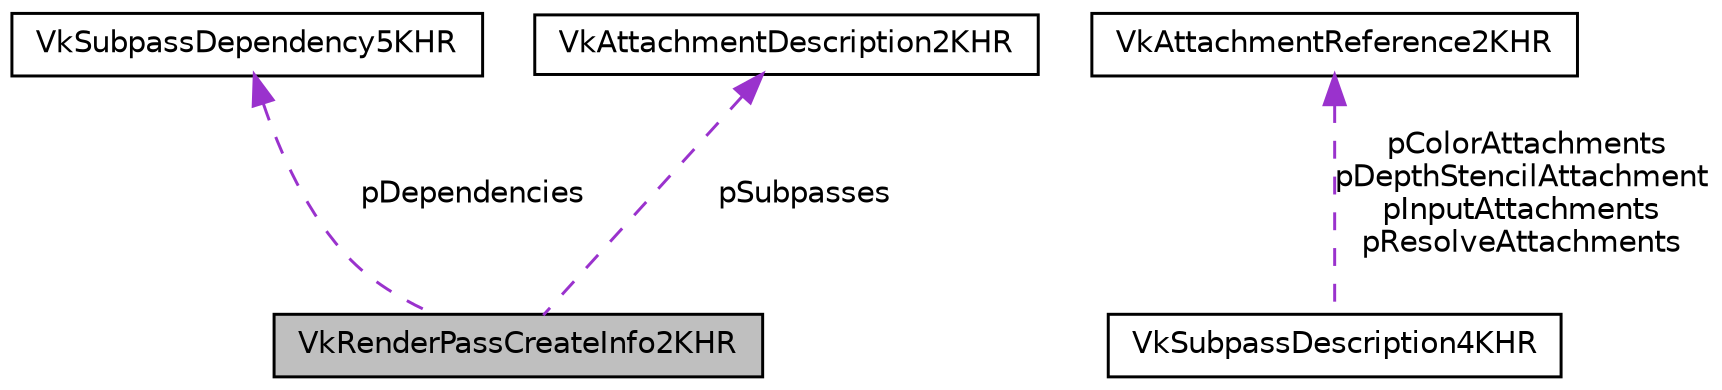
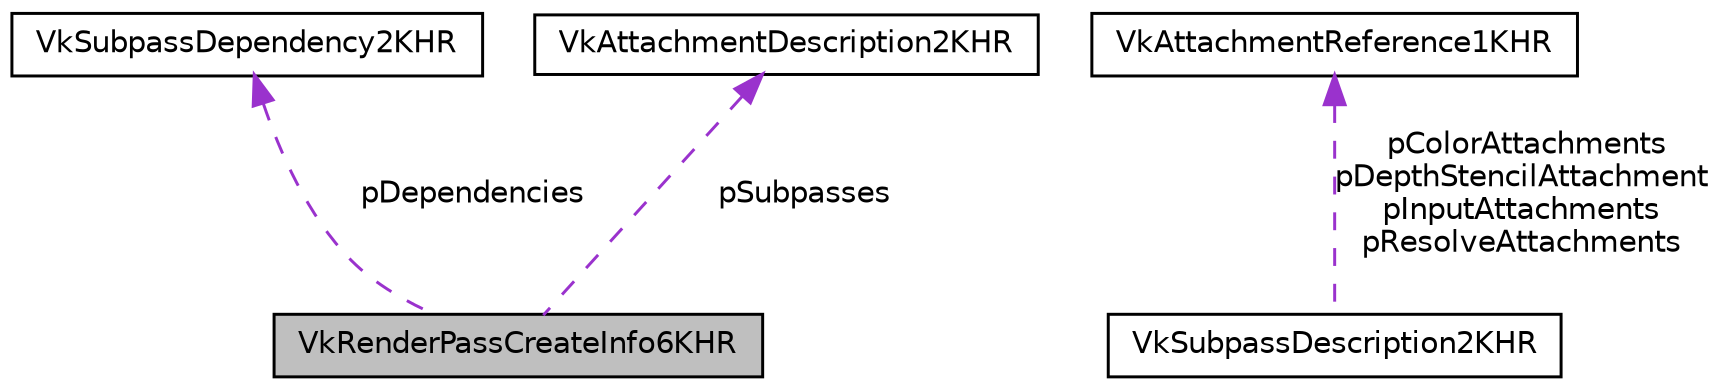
node "VkSubpassDependency5KHR": label "VkSubpassDependency5KHR" -> "VkSubpassDependency2KHR"
node "VkAttachmentReference2KHR": label "VkAttachmentReference2KHR" -> "VkAttachmentReference1KHR"
node "VkRenderPassCreateInfo2KHR": label "VkRenderPassCreateInfo2KHR" -> "VkRenderPassCreateInfo6KHR"
node "VkSubpassDescription4KHR": label "VkSubpassDescription4KHR" -> "VkSubpassDescription2KHR"
